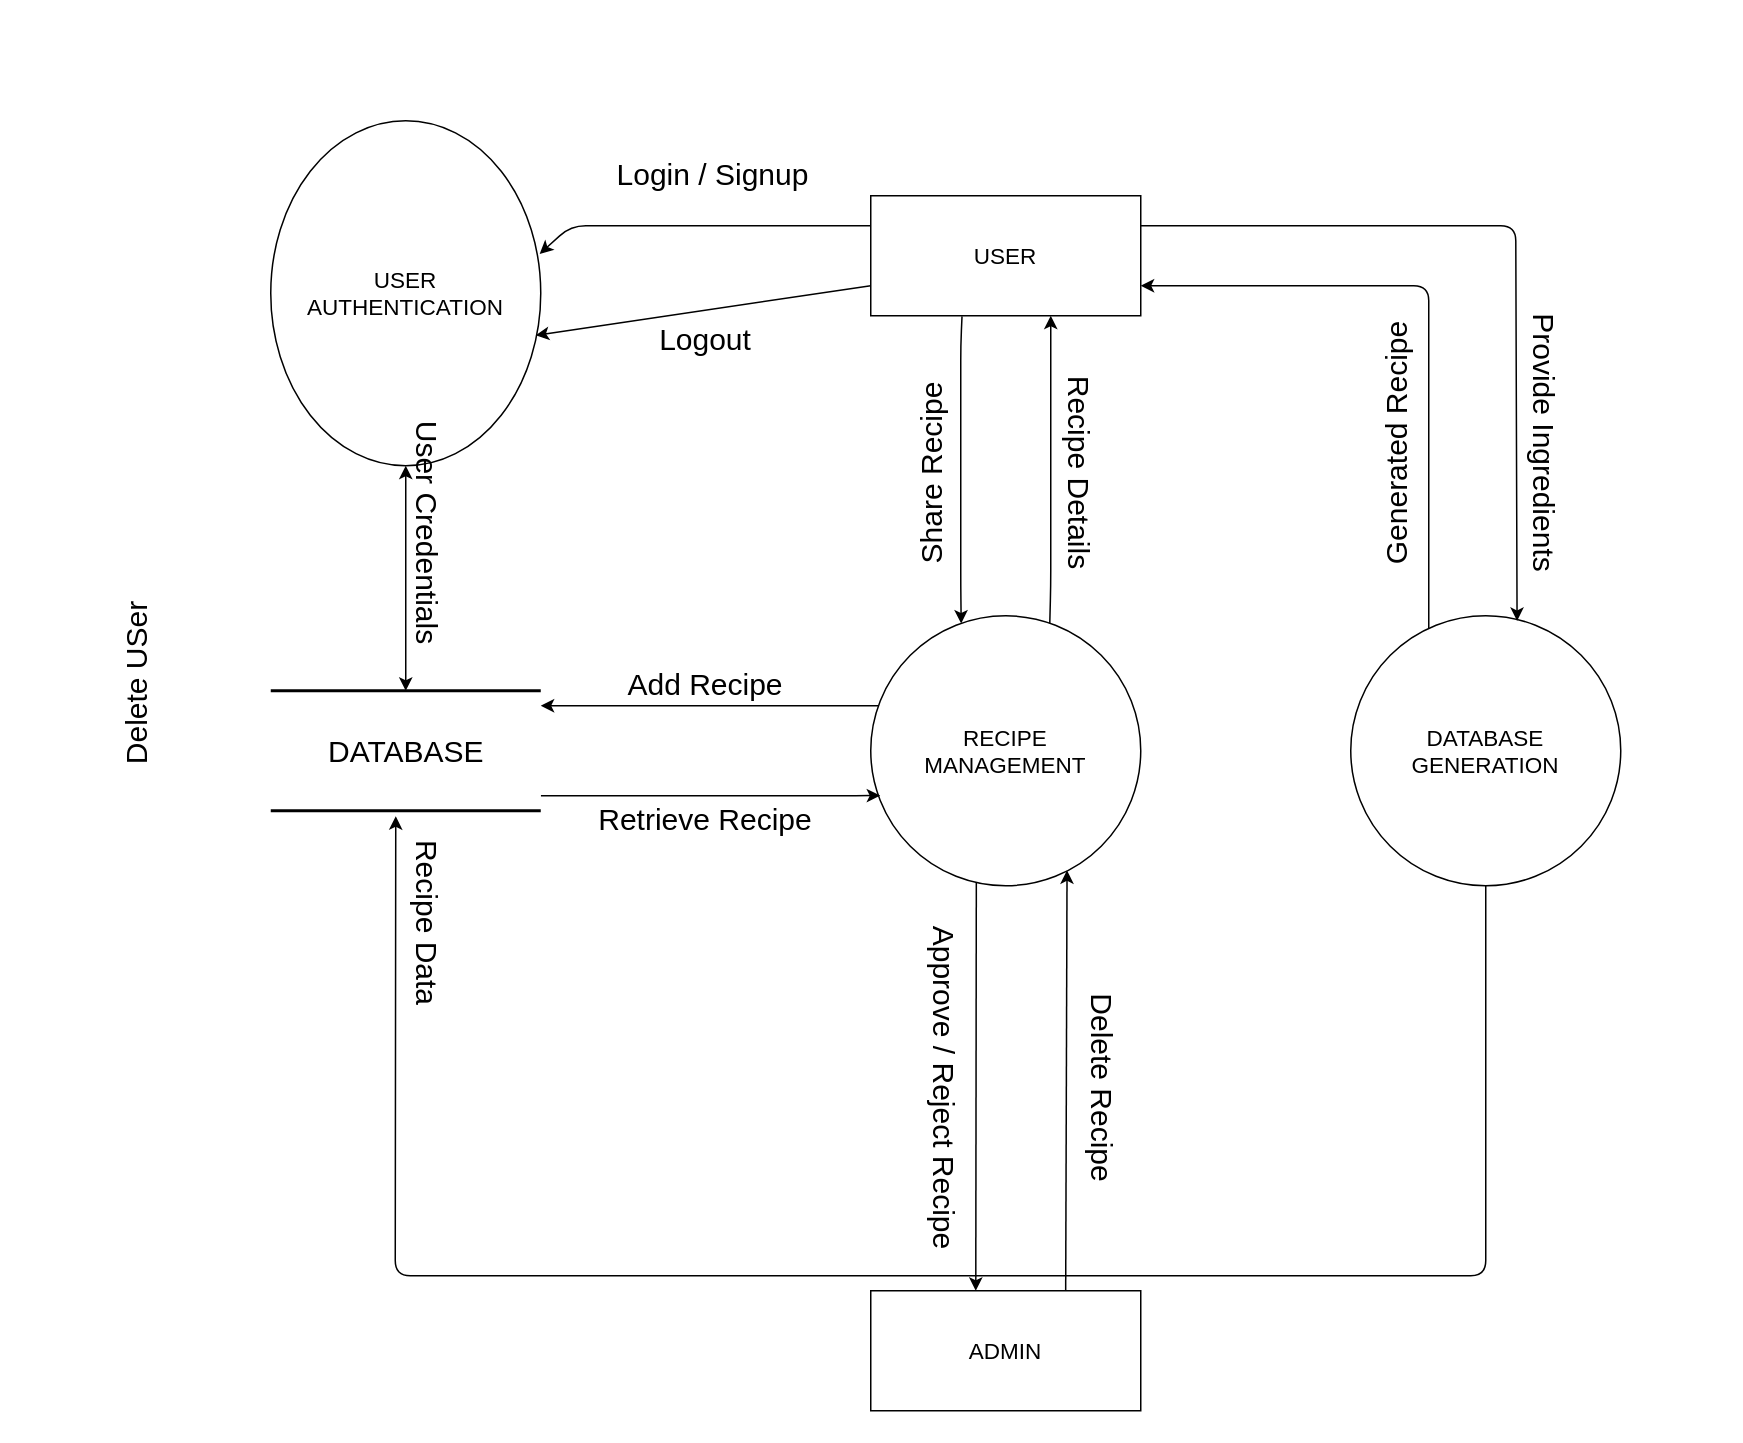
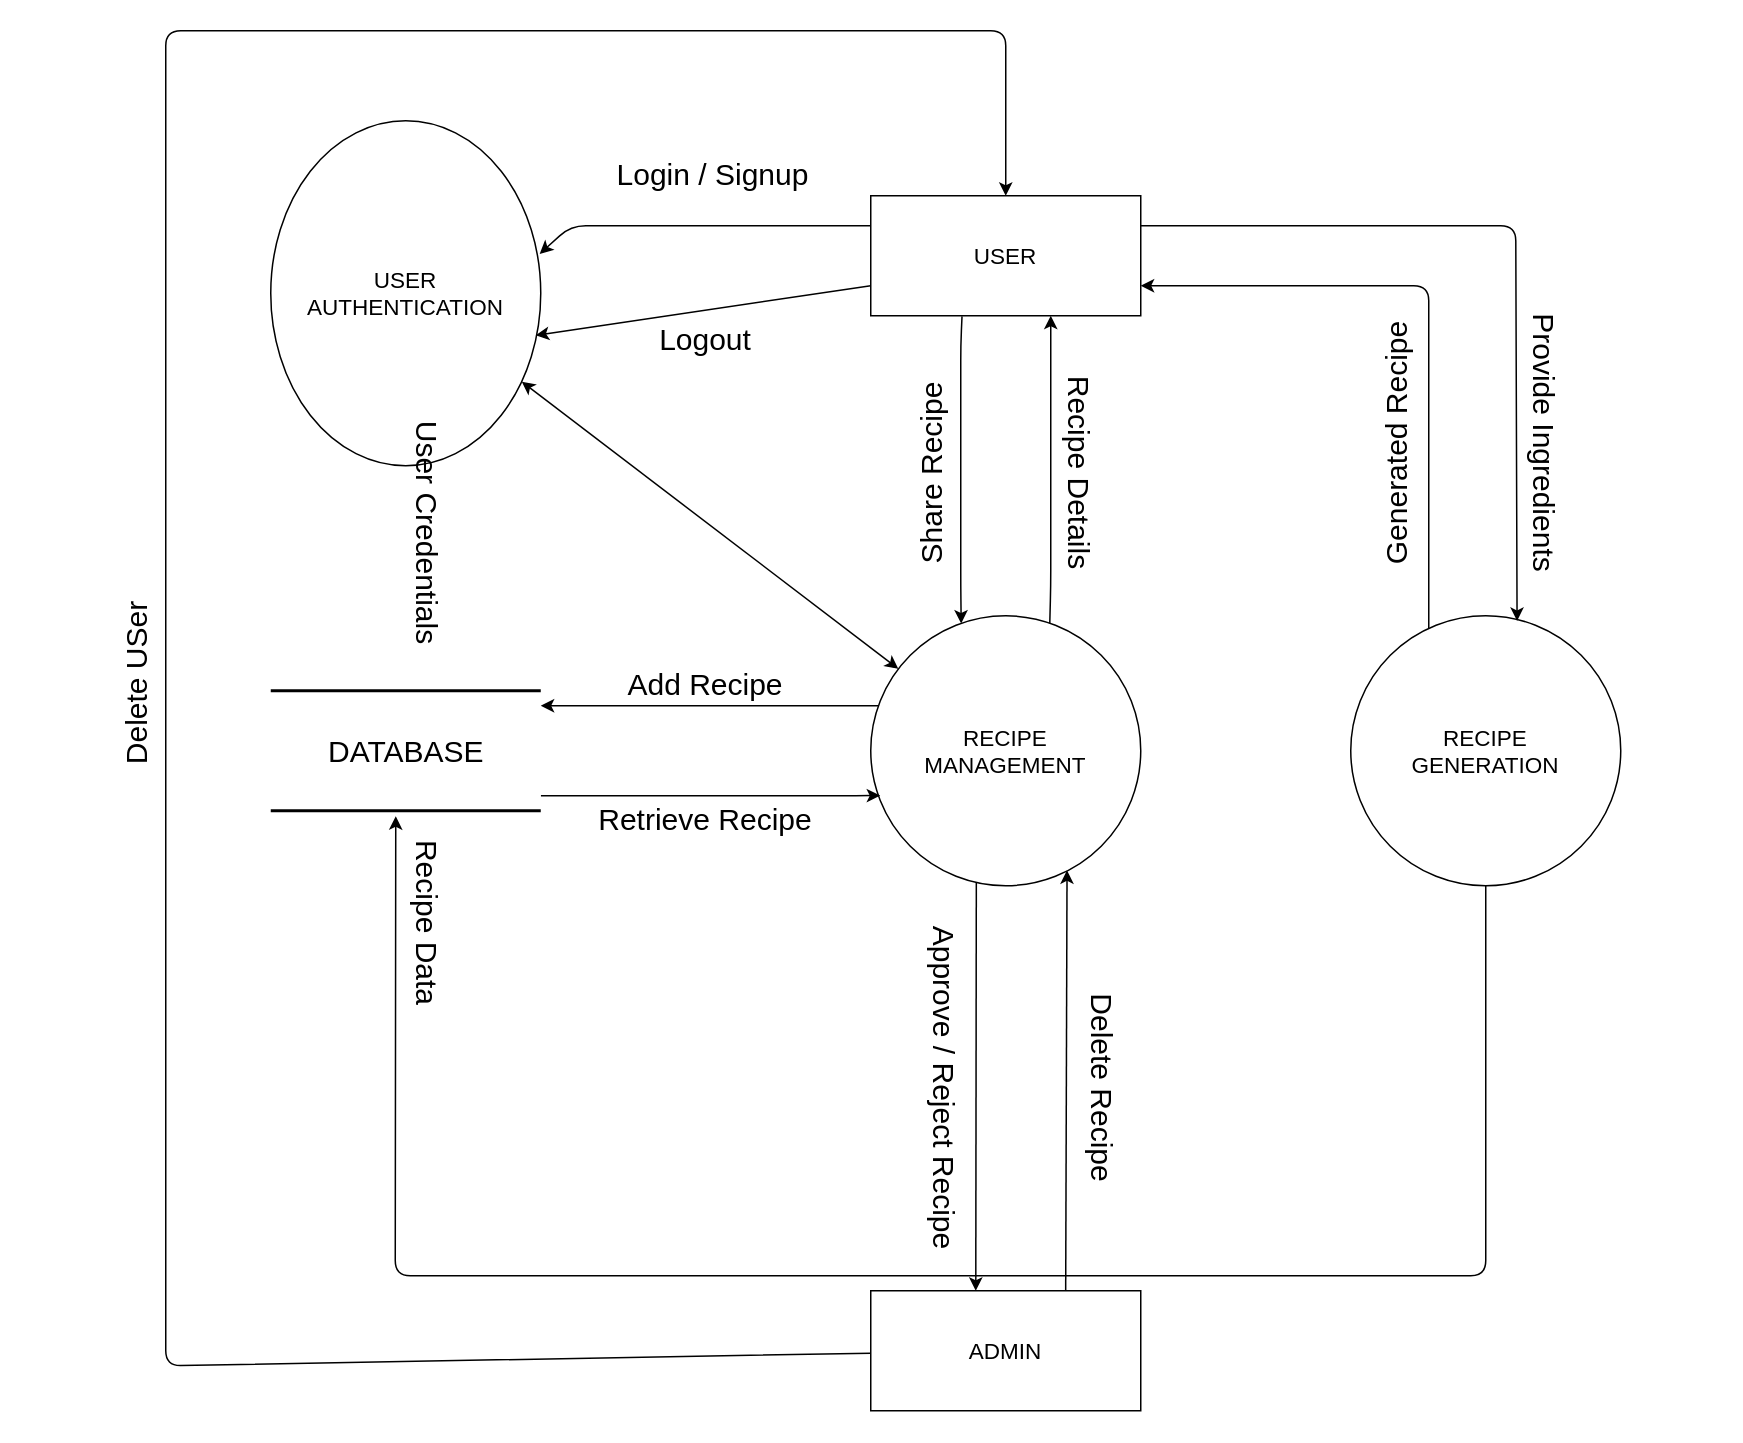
edge "ADMIN" -> "USER": added
edge "USER AUTHENTICATION" -- "DATABASE": now "USER AUTHENTICATION" -- "RECIPE MANAGEMENT"
node "DATABASE GENERATION": label "DATABASE GENERATION" -> "RECIPE GENERATION"
